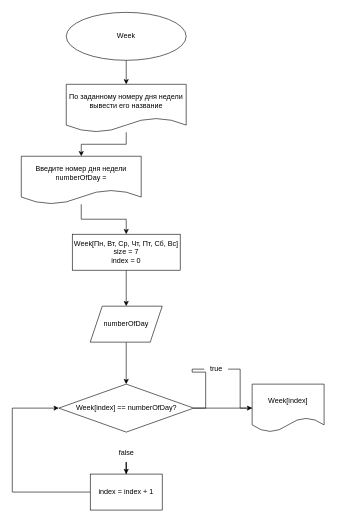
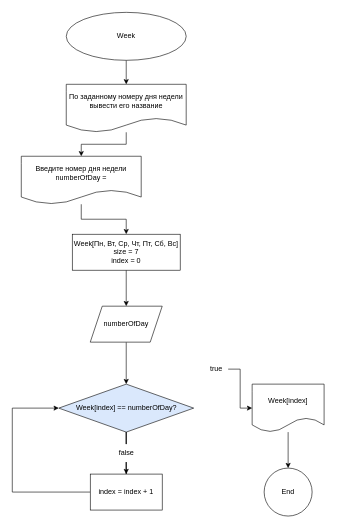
edge "true" -- "Week[index] == numberOfDay?": removed
node "Week[index] == numberOfDay?": fillcolor #ffffff -> #dae8fc
edge "Week[index] == numberOfDay?" -- "Week[index]": now "Week[index] == numberOfDay?" -- "false"
edge "Week[index]" -> "End": added
node "End": added
